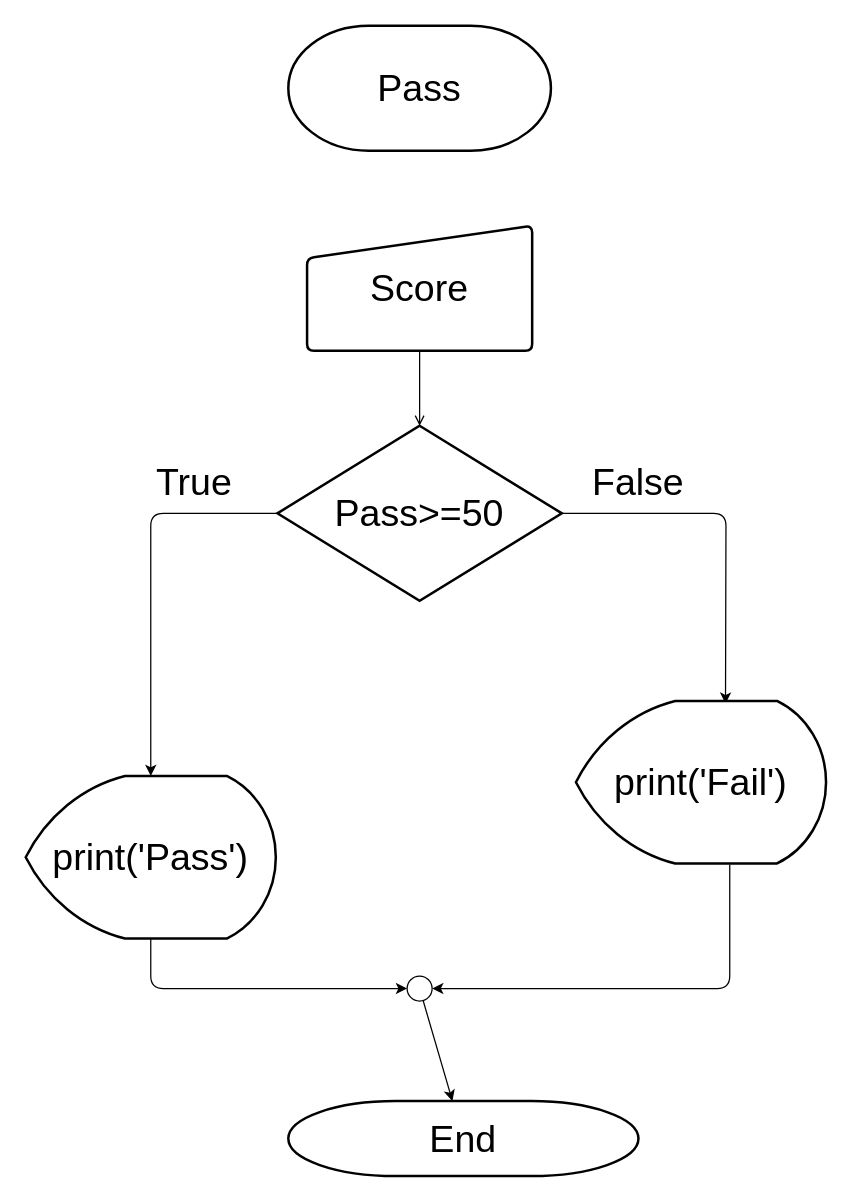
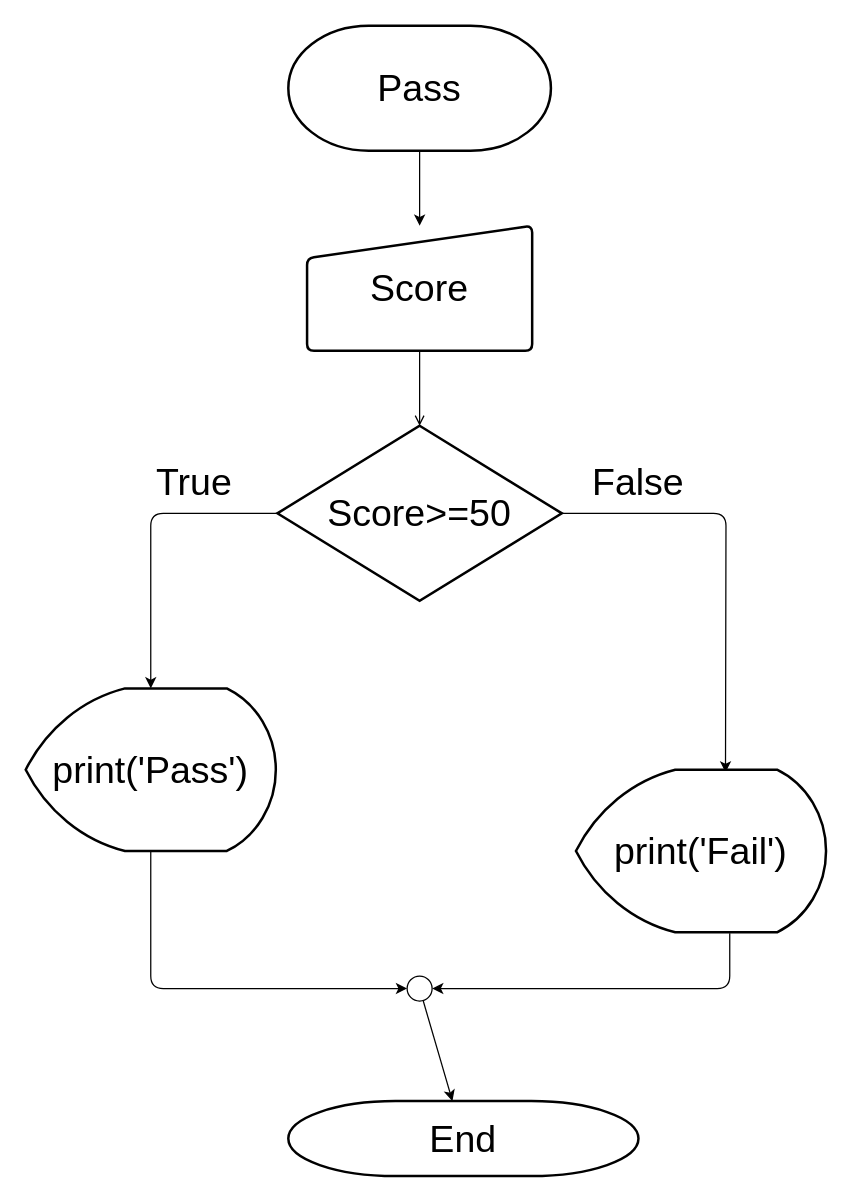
edge "Pass" -> "Score": added
node "Pass>=50": label "Pass>=50" -> "Score>=50"
node "print('Fail')": moved (701, 782) -> (701, 851)
node "print('Pass')": moved (151, 857) -> (151, 769)
